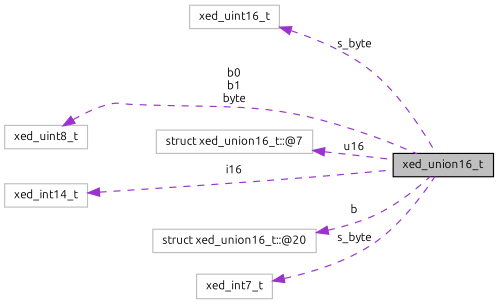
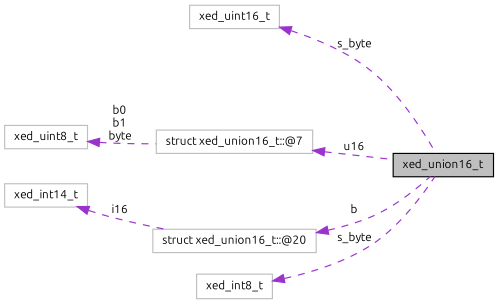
edge "xed_union16_t" -> "xed_uint8_t": now "struct xed_union16_t::@7" -> "xed_uint8_t"
edge "xed_union16_t" -> "xed_int14_t": now "struct xed_union16_t::@20" -> "xed_int14_t"
node "xed_int7_t": label "xed_int7_t" -> "xed_int8_t"
